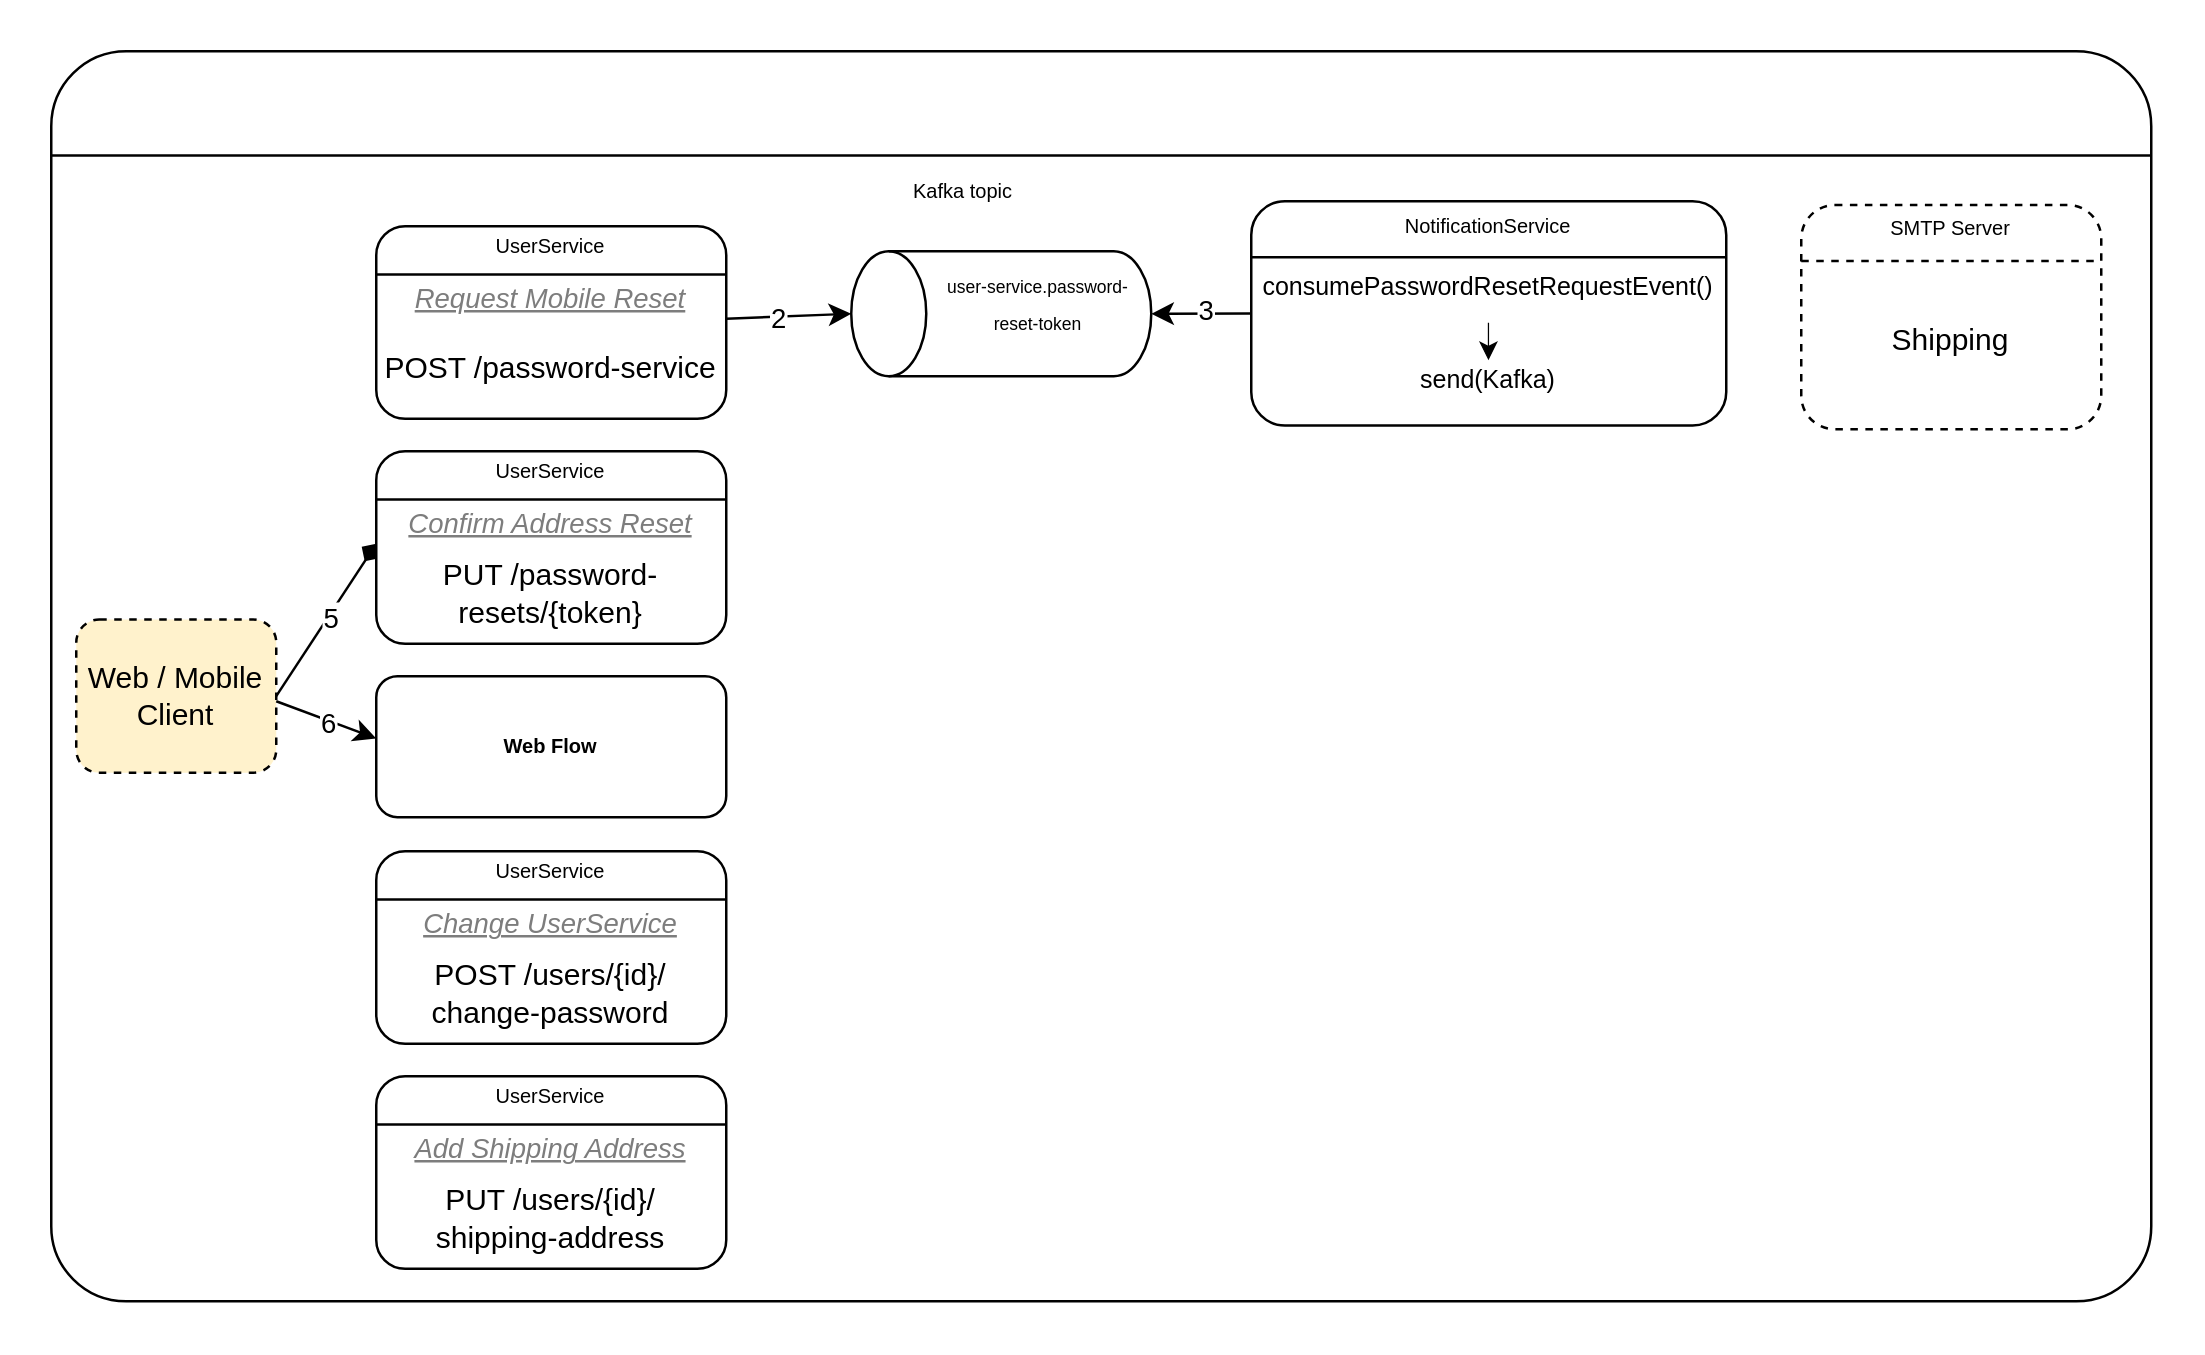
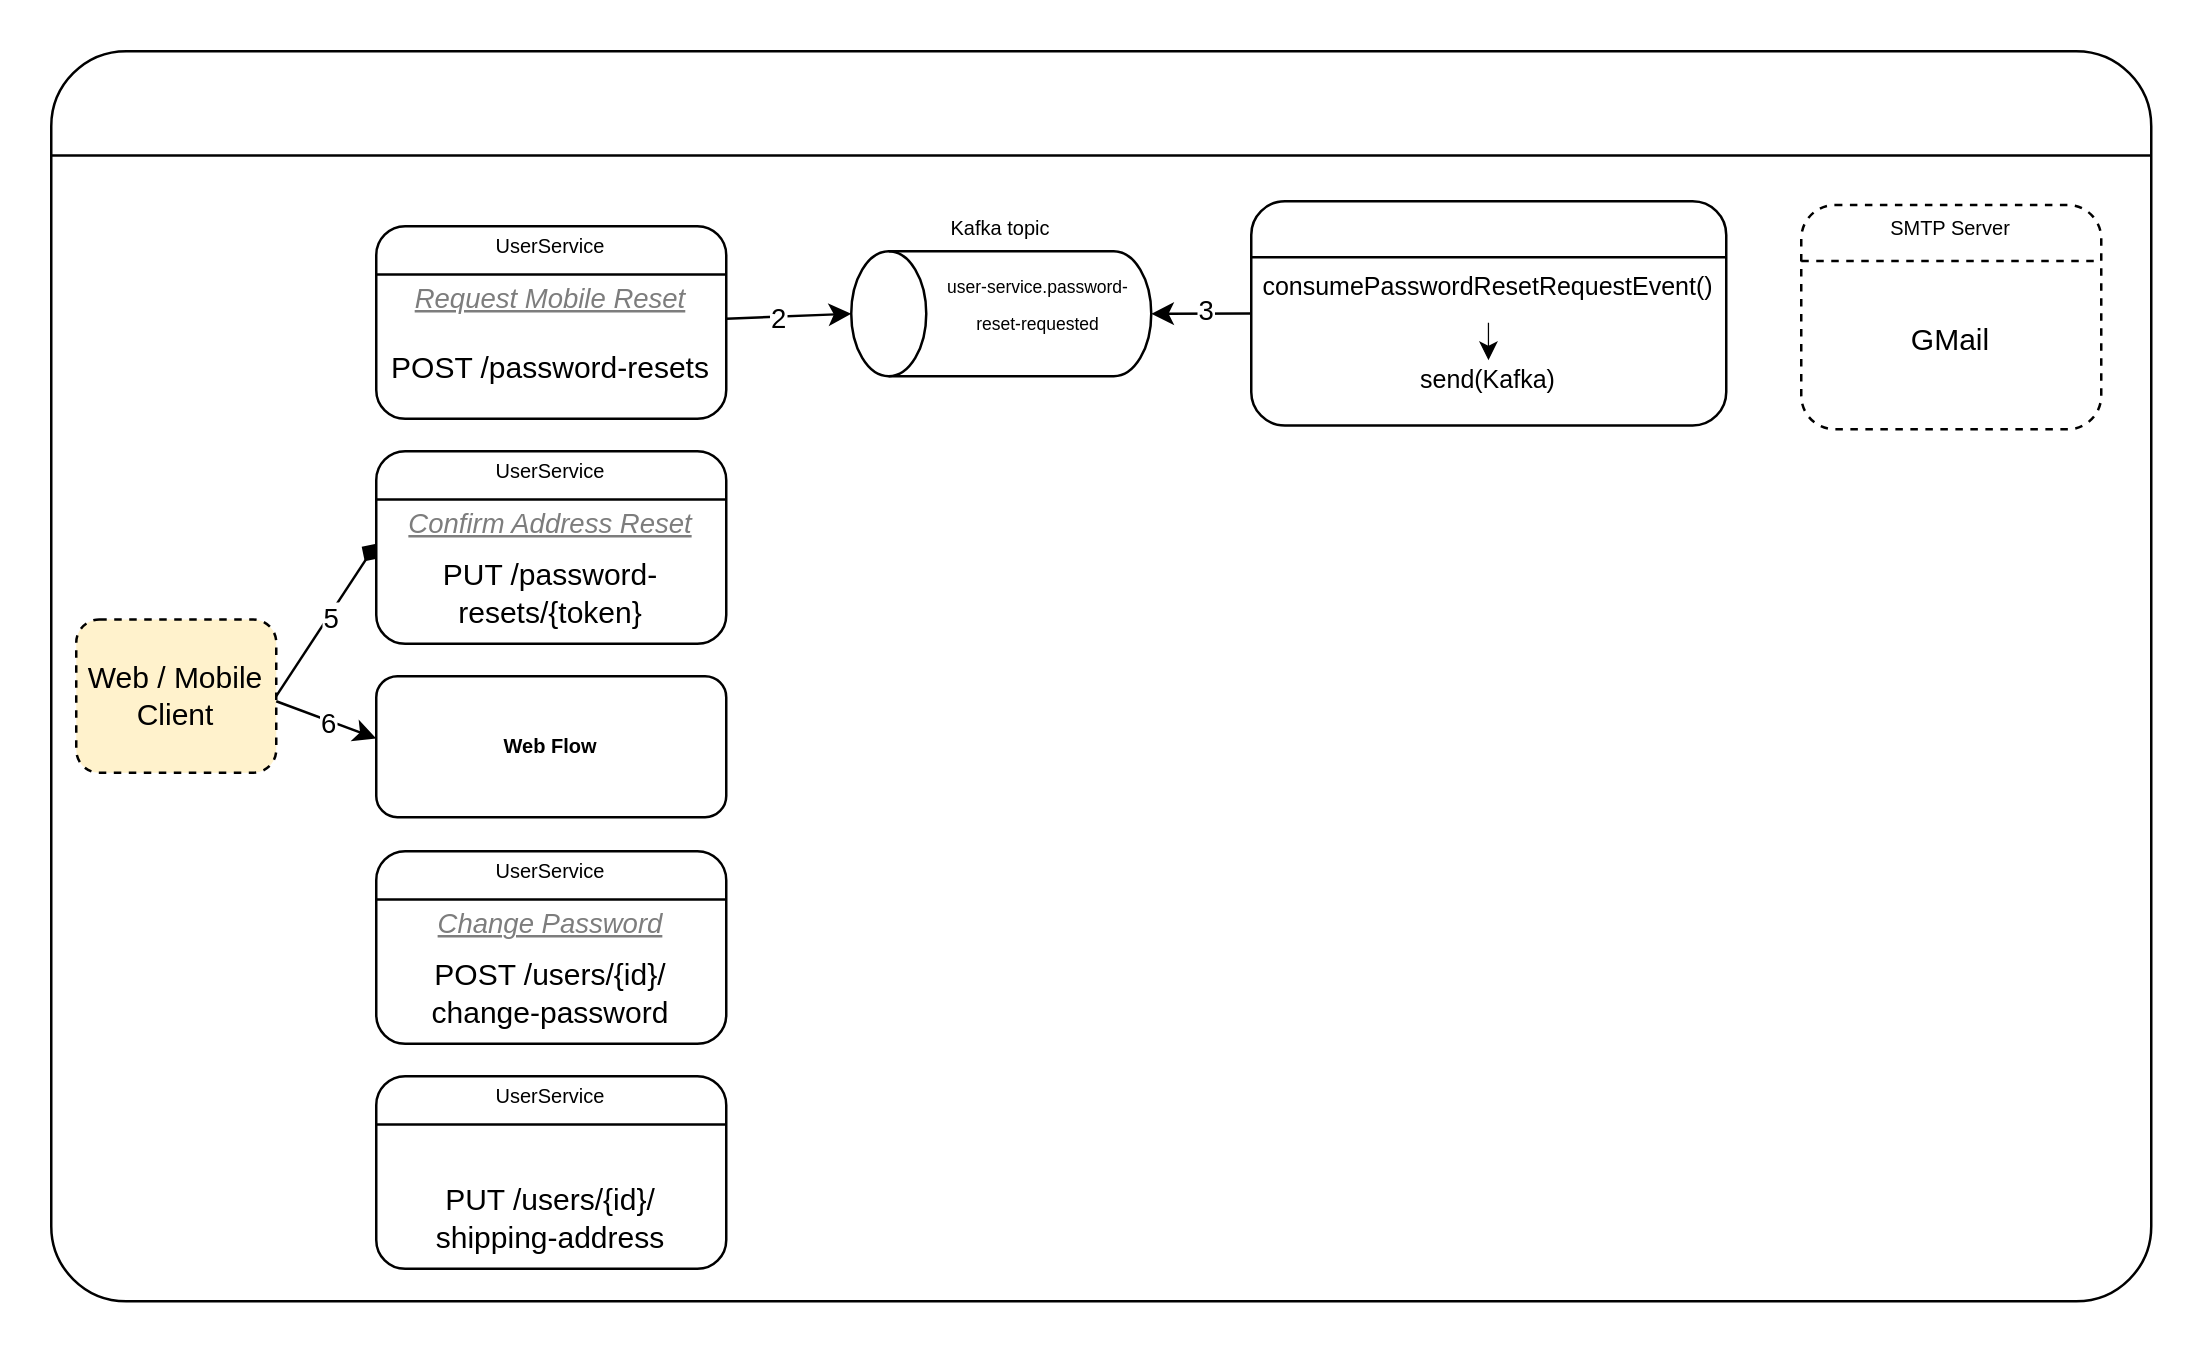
node "Kafka topic": moved (964, 189) -> (1001, 226)
node "NotificationService": removed
node "user-service.password-reset-token": label "user-service.password-reset-token" -> "user-service.password-reset-requested"
node "Shipping": label "Shipping" -> "GMail"
node "POST /password-service": label "POST /password-service" -> "POST /password-resets"
node "Change UserService": label "Change UserService" -> "Change Password"
node "Add Shipping Address": removed
